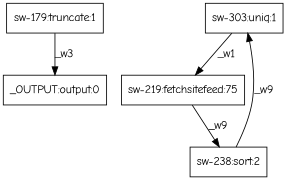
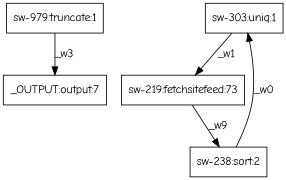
node "sw-179:truncate:1": label "sw-179:truncate:1" -> "sw-979:truncate:1"
node "_OUTPUT:output:0": label "_OUTPUT:output:0" -> "_OUTPUT:output:7"
node "sw-219:fetchsitefeed:75": label "sw-219:fetchsitefeed:75" -> "sw-219:fetchsitefeed:73"
edge "sw-238:sort:2" -> "sw-303:uniq:1": label "_w9" -> "_w0"
